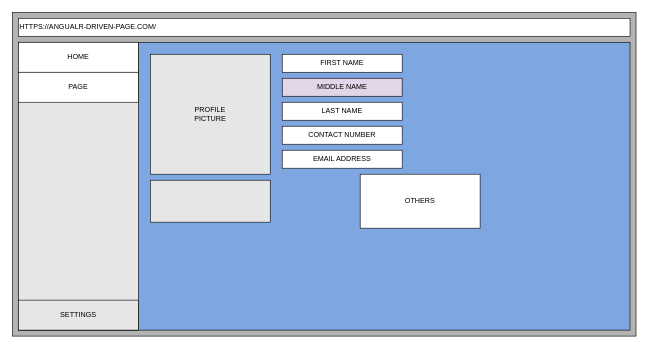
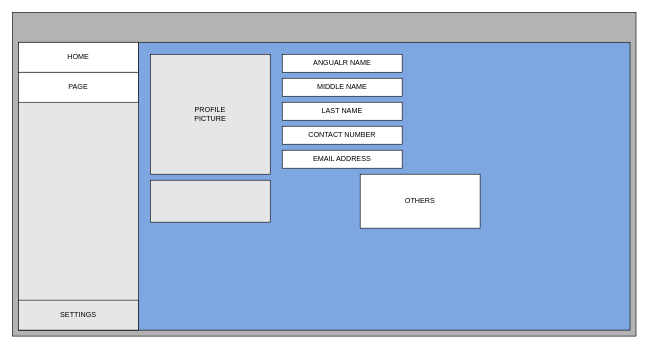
node "HTTPS://ANGUALR-DRIVEN-PAGE.COM/": removed
node "FIRST NAME": label "FIRST NAME" -> "ANGUALR NAME"
node "MIDDLE NAME": fillcolor #e1d5e7 -> #ffffff
